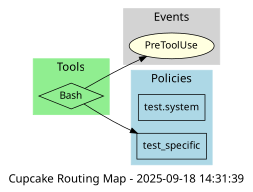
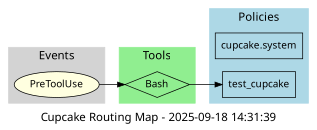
edge "Bash" -> "PreToolUse": reversed
node "test.system": label "test.system" -> "cupcake.system"
node "test_specific": label "test_specific" -> "test_cupcake"
